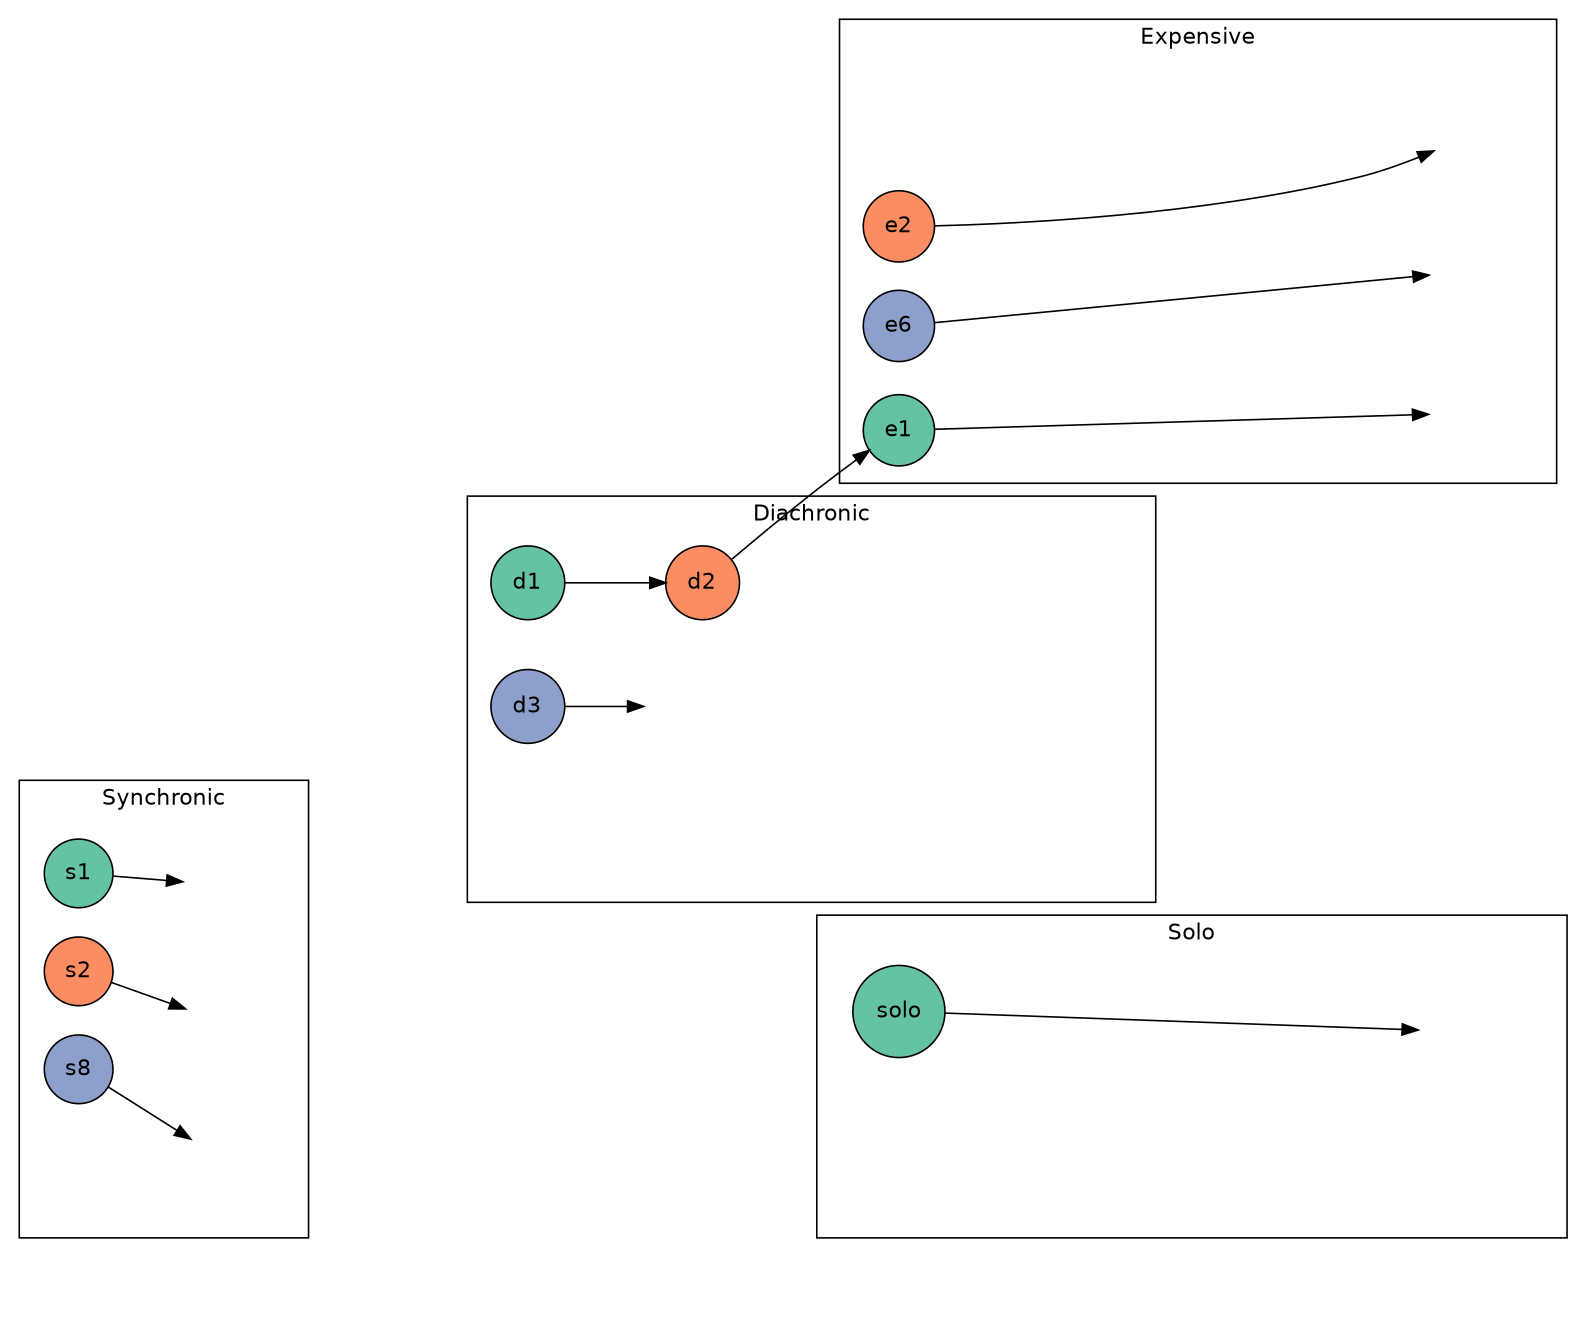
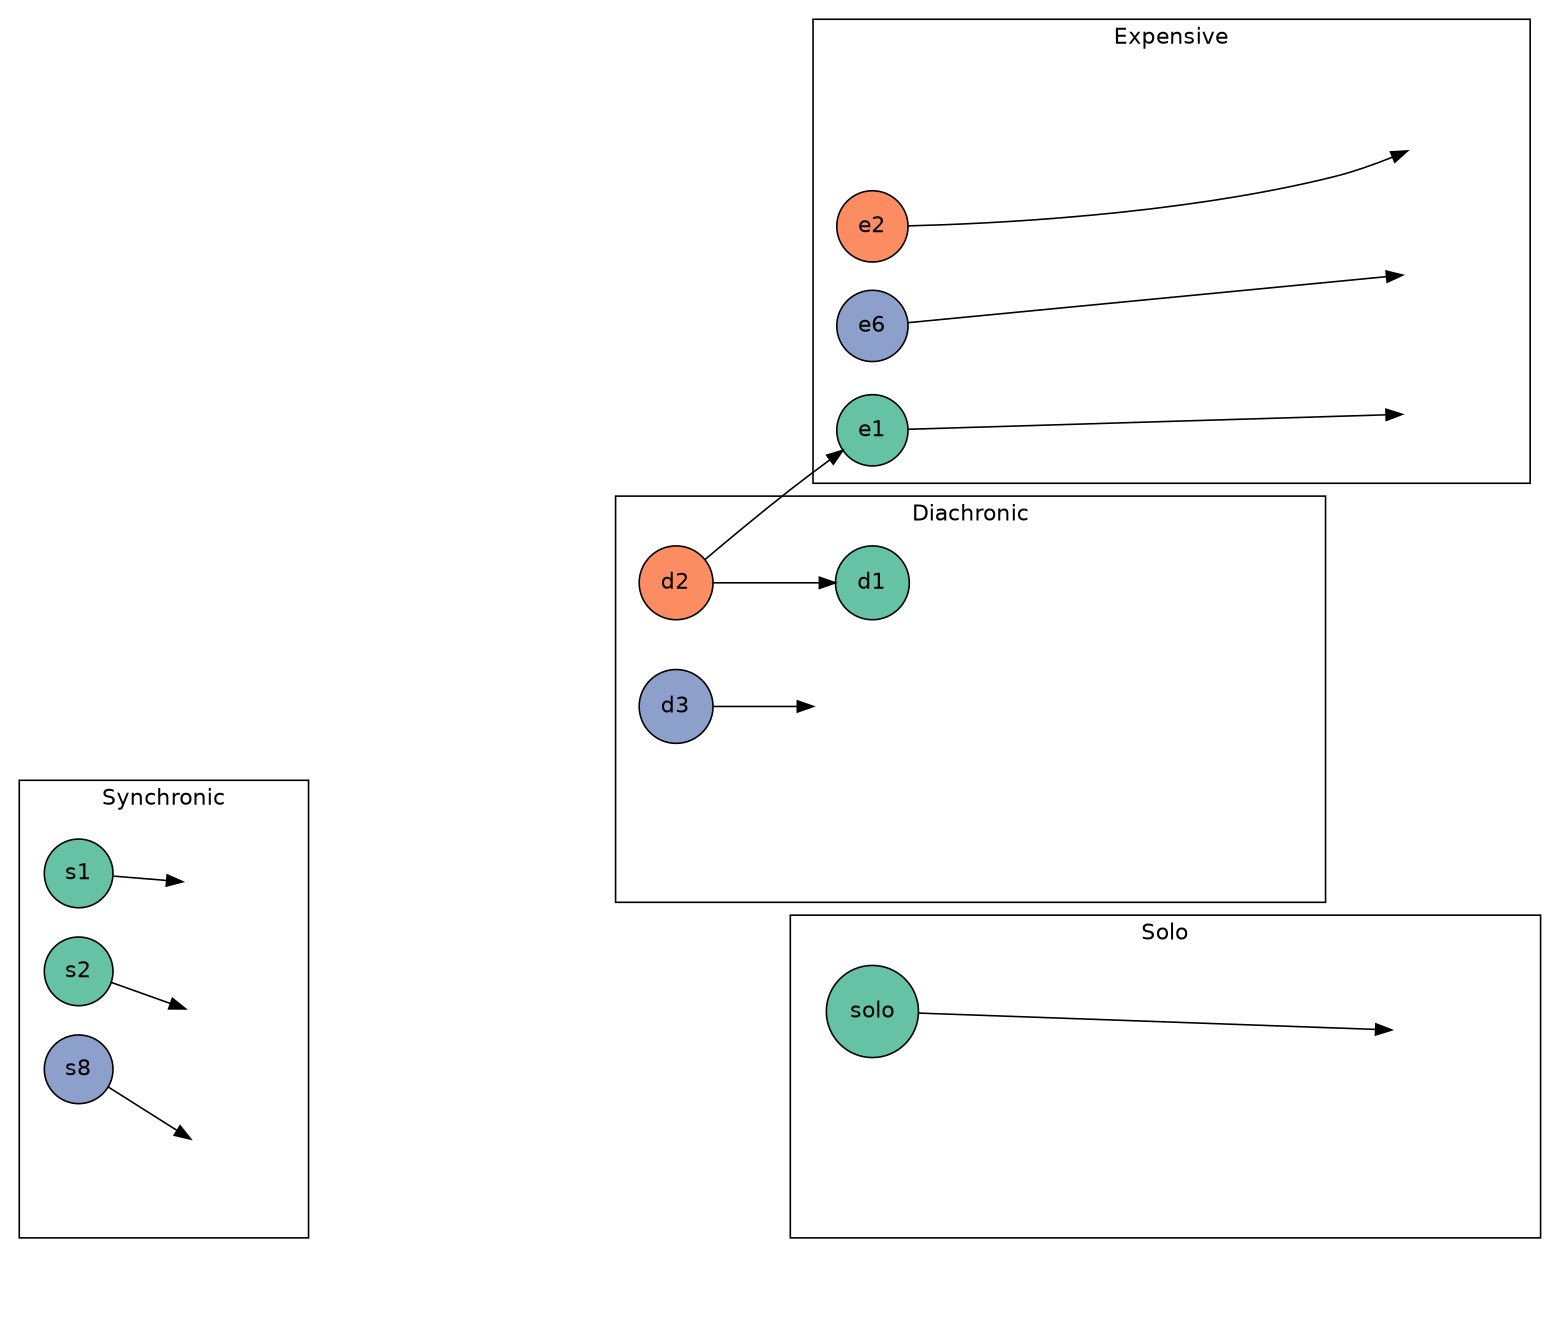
edge "d1" -> "d2": reversed
node "s2": fillcolor #fc8d62 -> #66c2a5
